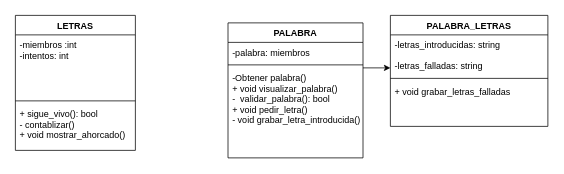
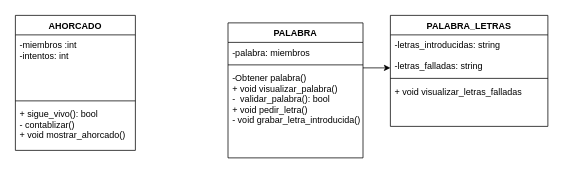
node "LETRAS": label "LETRAS" -> "AHORCADO"
node "+ void grabar_letras_falladas": label "+ void grabar_letras_falladas" -> "+ void visualizar_letras_falladas"
